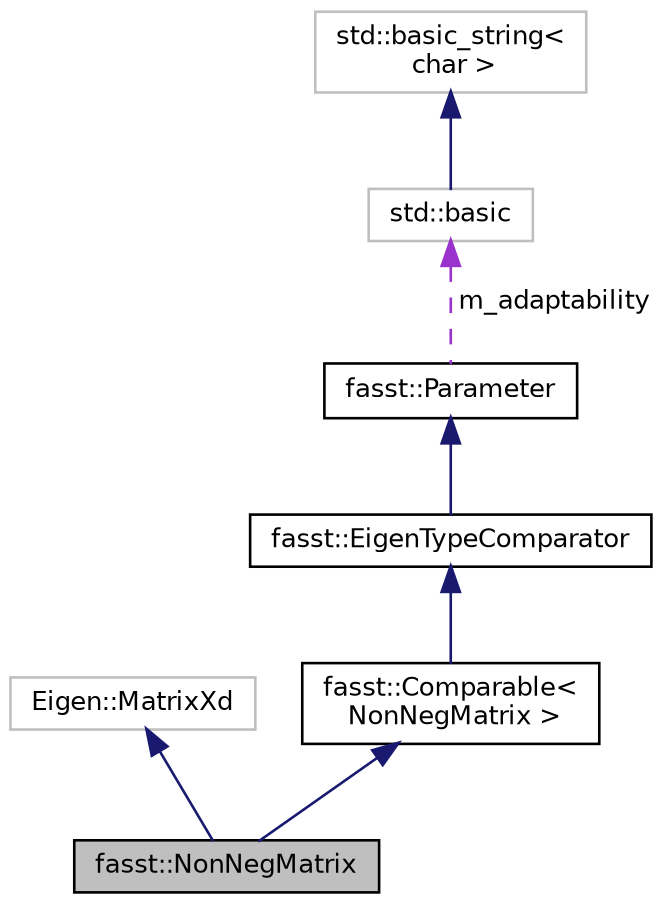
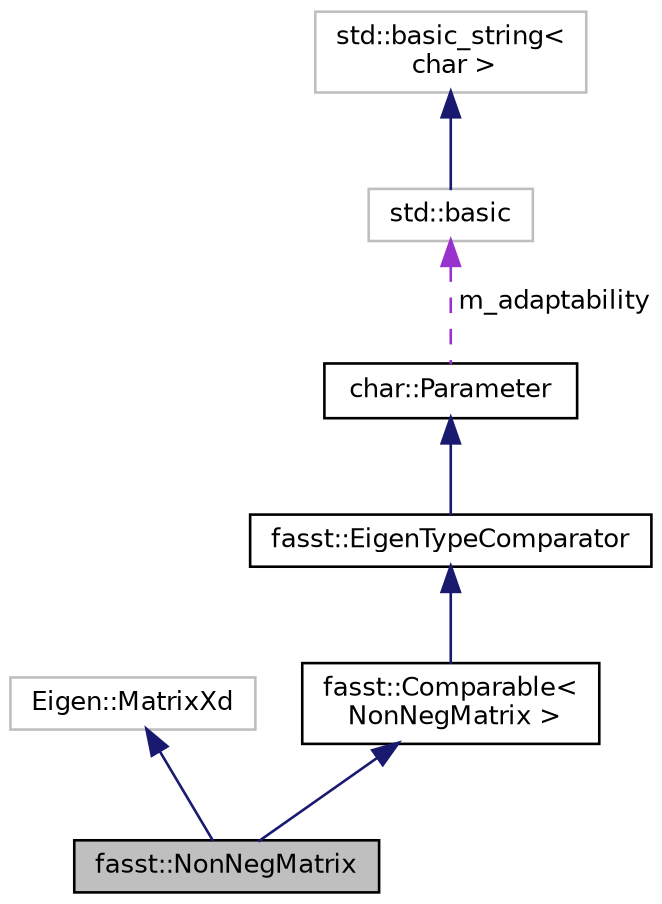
node "fasst::Parameter": label "fasst::Parameter" -> "char::Parameter"
